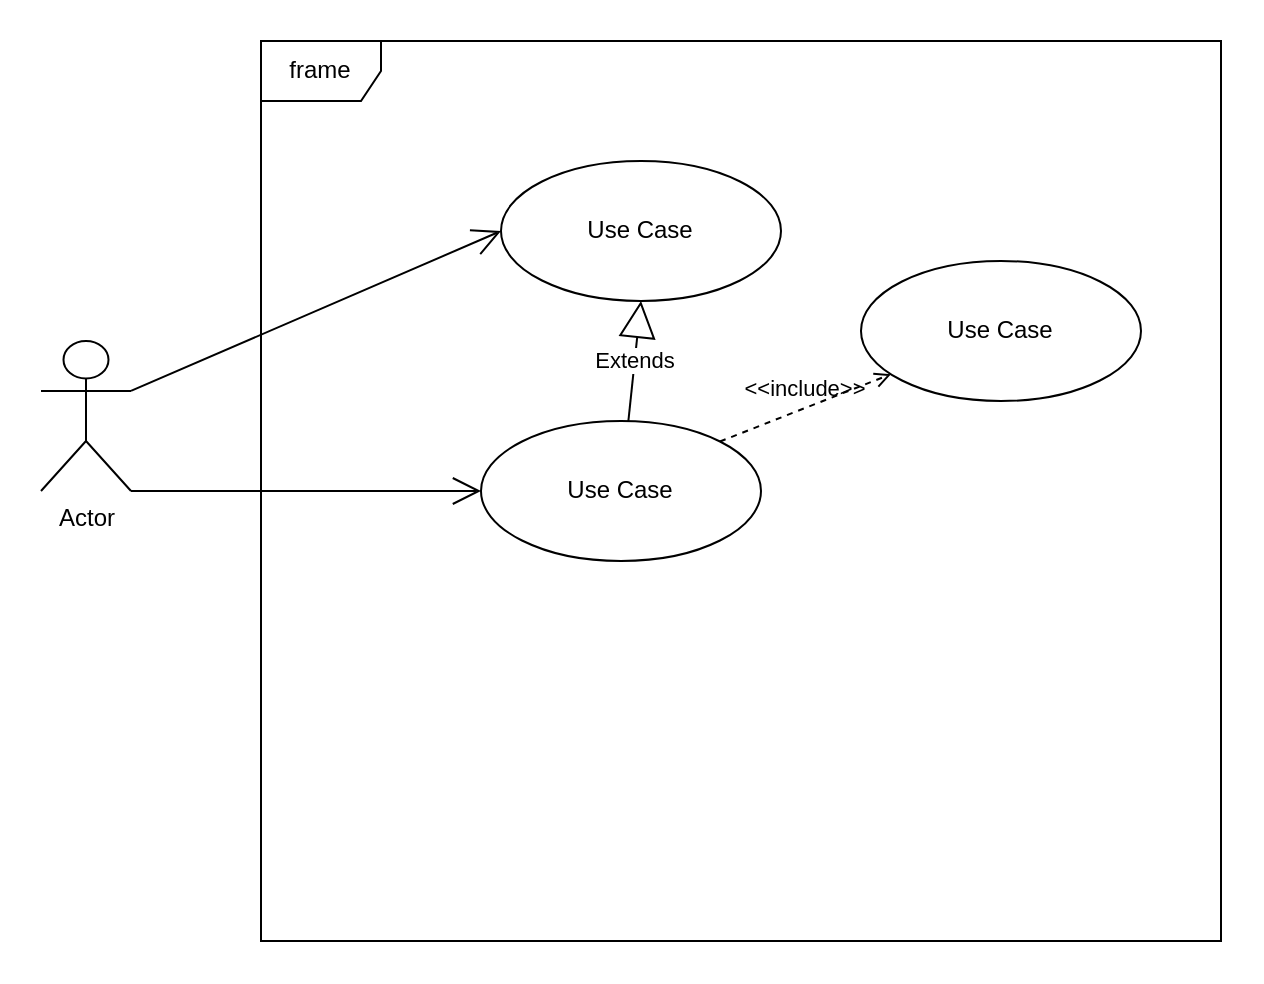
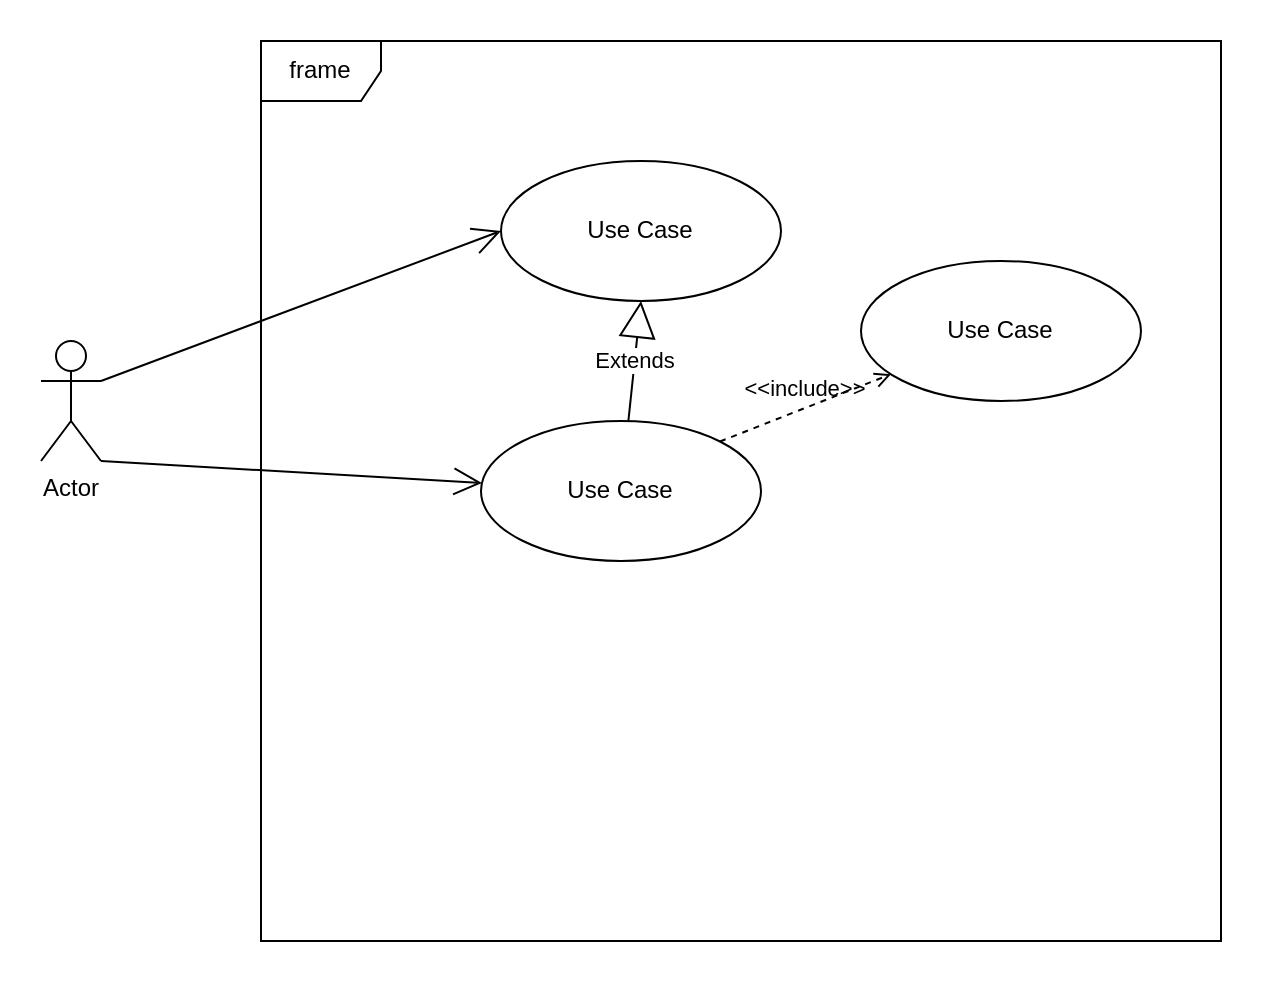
node "Actor": size 90x150 -> 60x120
